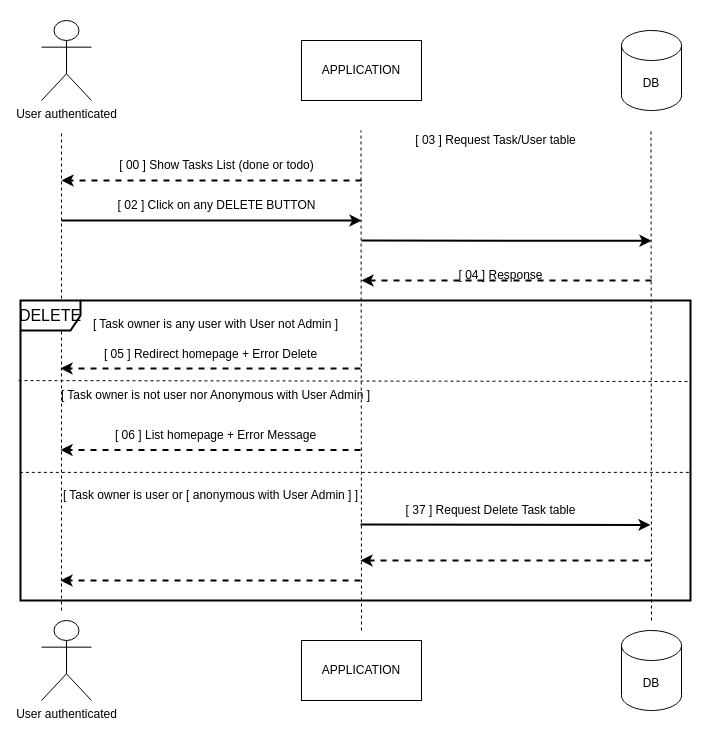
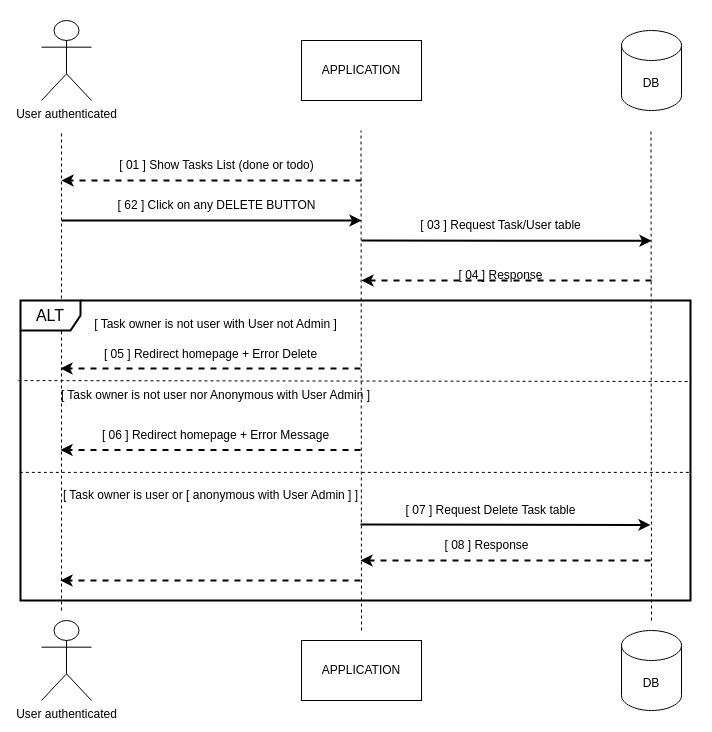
node "[ 03 ] Request Task/User table": moved (496, 141) -> (501, 226)
node "[ 00 ] Show Tasks List (done or todo)": label "[ 00 ] Show Tasks List (done or todo)" -> "[ 01 ] Show Tasks List (done or todo)"
node "[ 02 ] Click on any DELETE BUTTON": label "[ 02 ] Click on any DELETE BUTTON" -> "[ 62 ] Click on any DELETE BUTTON"
node "DELETE": label "DELETE" -> "ALT"
node "[ Task owner is any user with User not Admin ]": label "[ Task owner is any user with User not Admin ]" -> "[ Task owner is not user with User not Admin ]"
node "[ 06 ] List homepage + Error Message": label "[ 06 ] List homepage + Error Message" -> "[ 06 ] Redirect homepage + Error Message"
node "[ 37 ] Request Delete Task table": label "[ 37 ] Request Delete Task table" -> "[ 07 ] Request Delete Task table"
node "[ 08 ] Response": added
